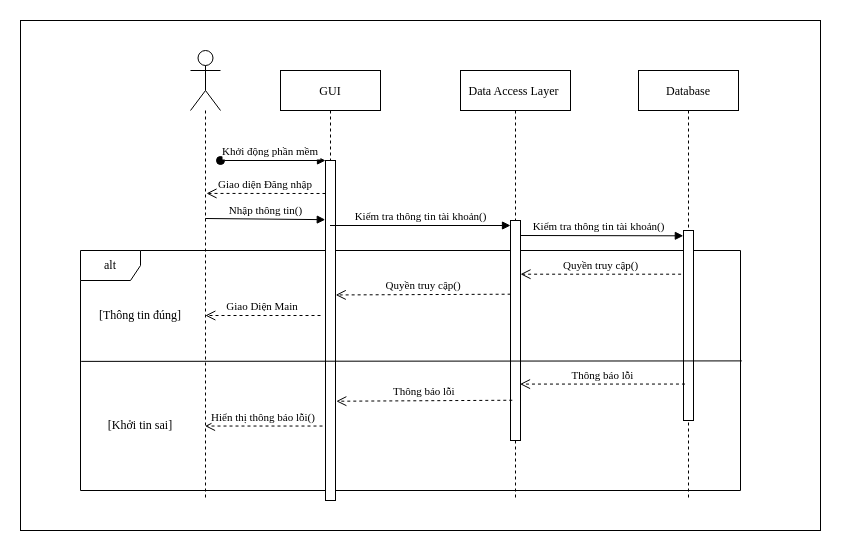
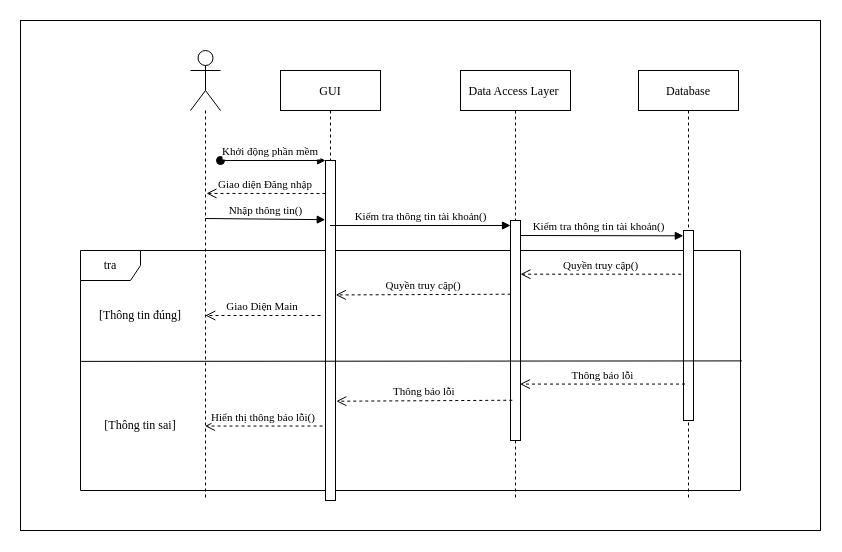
node "alt": label "alt" -> "tra"
node "[Khởi tin sai]": label "[Khởi tin sai]" -> "[Thông tin sai]"
